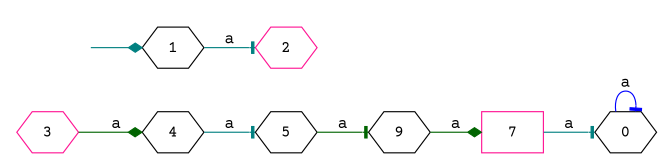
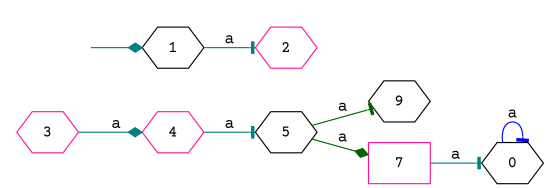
edge "3" -> "4": color darkgreen -> teal
node "4": color black -> deeppink
edge "9" -> "7": now "5" -> "7"
